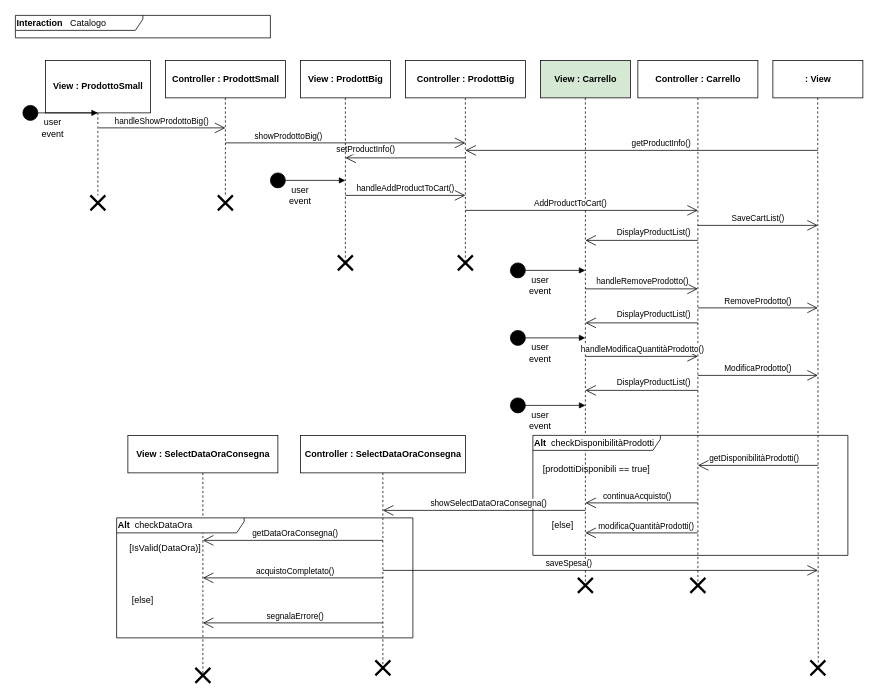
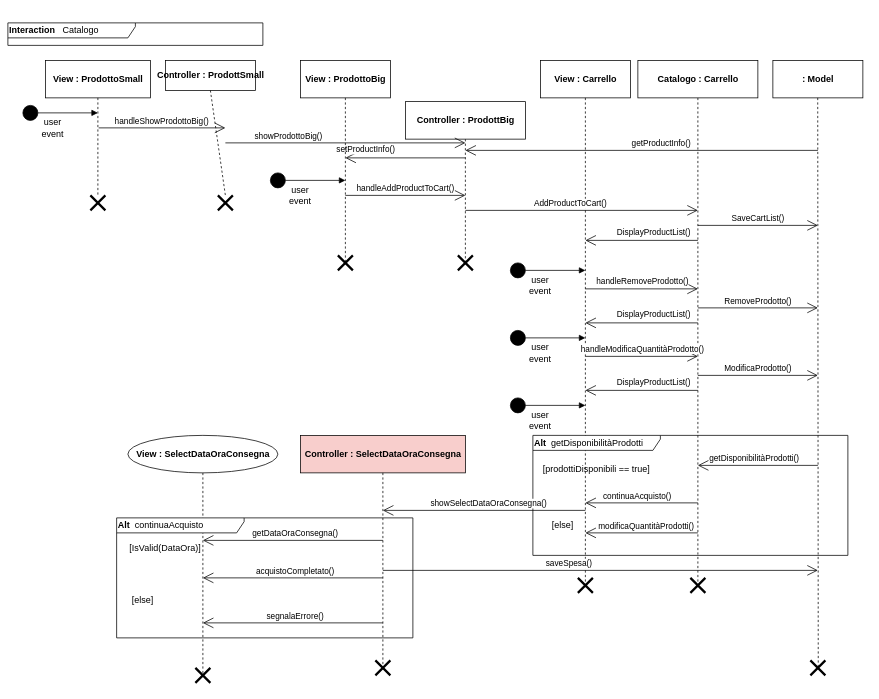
node "Interaction Catalogo": moved (143, 27) -> (135, 34)
node "Controller : ProdottSmall": size 120x38 -> 90x30
node "View : ProdottBig": label "View : ProdottBig" -> "View : ProdottoBig"
node "Controller : ProdottBig": moved (465, 79) -> (465, 120)
node "View : Carrello": fillcolor #d5e8d4 -> #ffffff
node "Controller : Carrello": label "Controller : Carrello" -> "Catalogo : Carrello"
node ": View": label ": View" -> ": Model"
node "View : ProdottoSmall": size 105x53 -> 105x38
node "Alt checkDisponibilitàProdotti": label "Alt checkDisponibilitàProdotti" -> "Alt getDisponibilitàProdotti"
node "View : SelectDataOraConsegna": shape rectangle -> ellipse
node "Controller : SelectDataOraConsegna": fillcolor #ffffff -> #f8cecc
node "Alt checkDataOra": label "Alt checkDataOra" -> "Alt continuaAcquisto"
